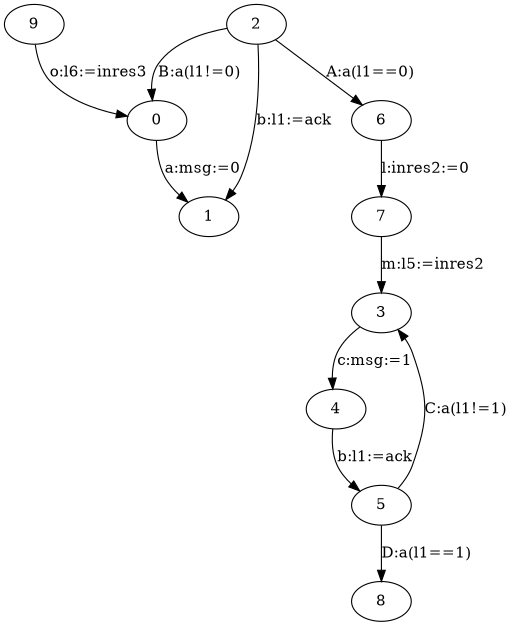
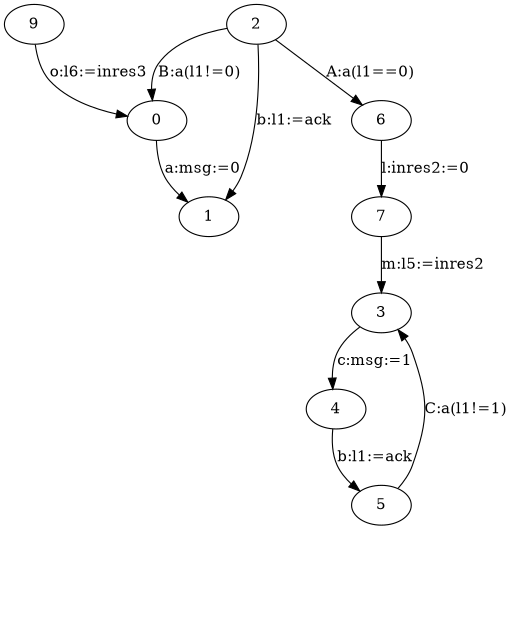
node "8": removed
